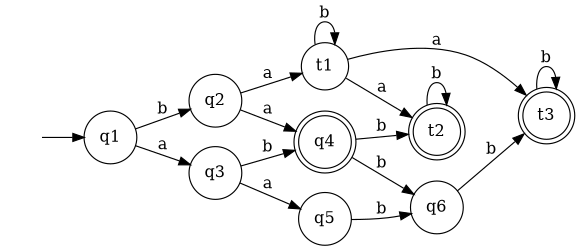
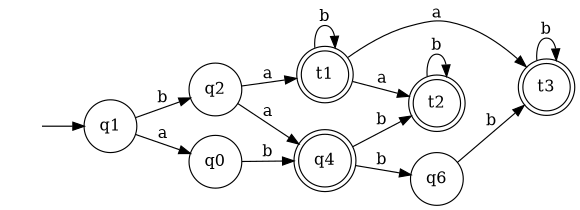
node "t1": shape circle -> doublecircle
node "q3": label "q3" -> "q0"
node "q5": removed
